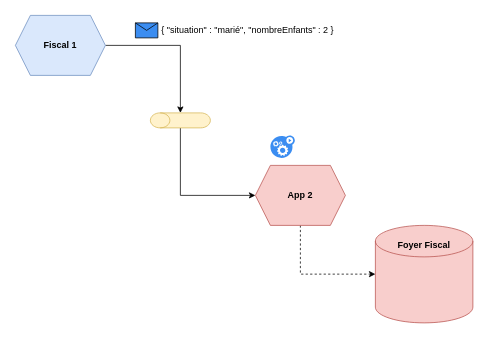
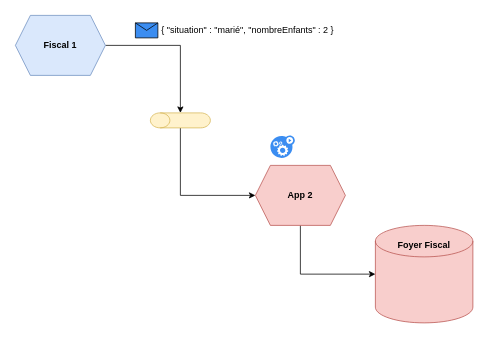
edge "App 2" -> "Foyer Fiscal": style dashed -> solid
